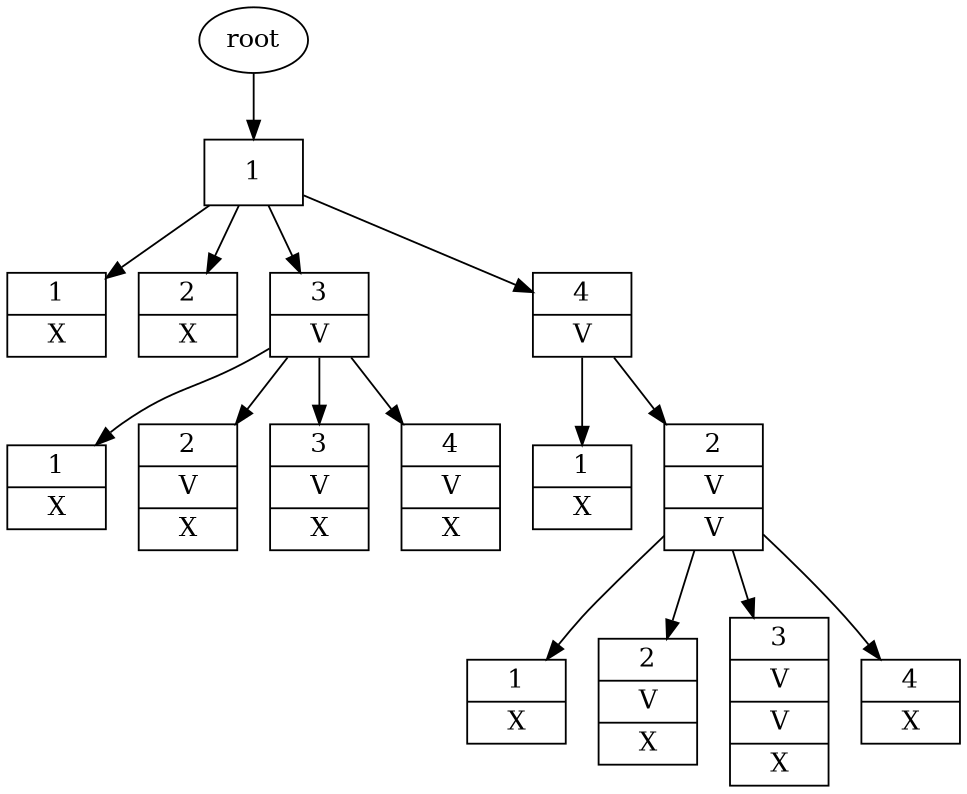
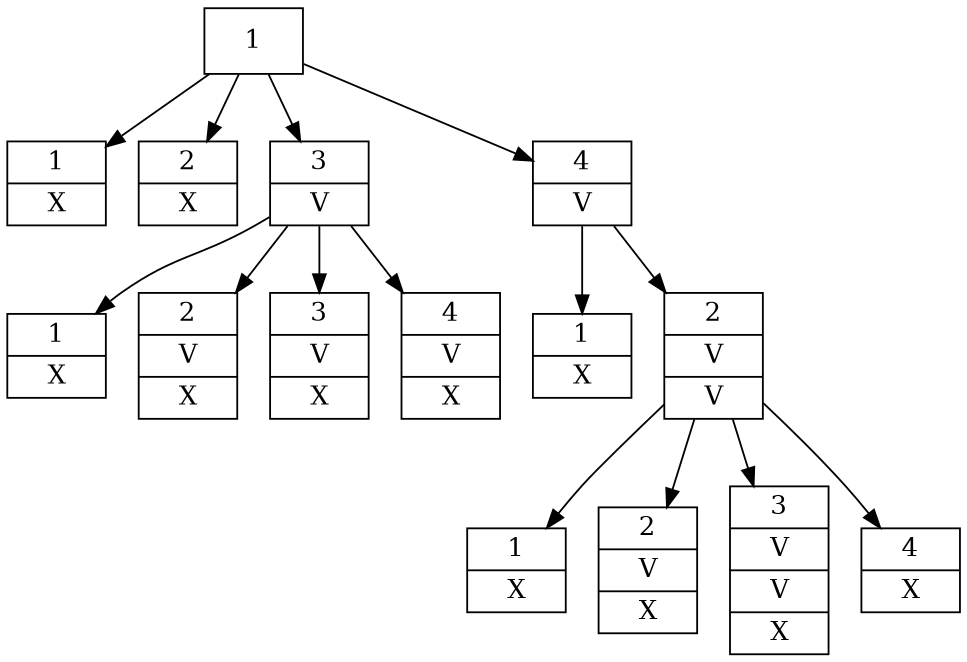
node "root": removed
